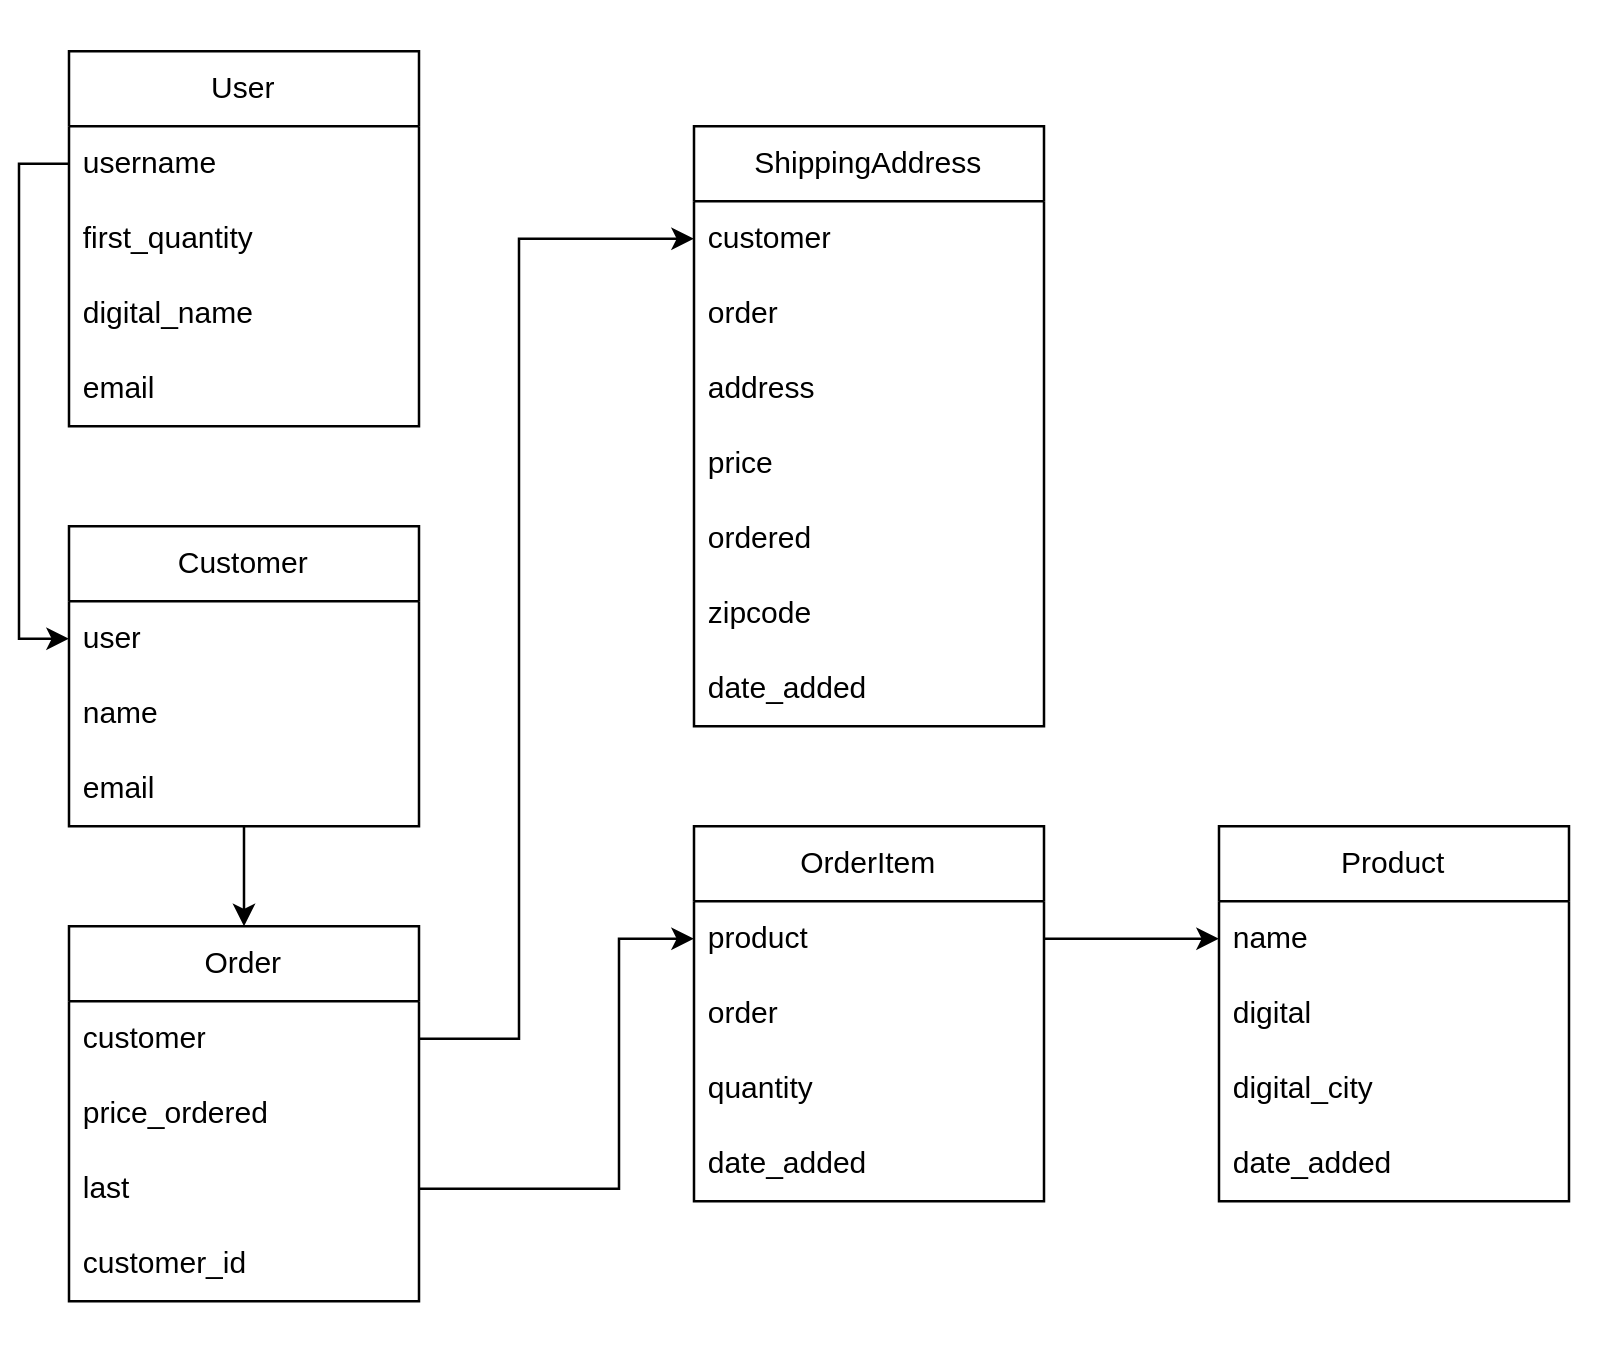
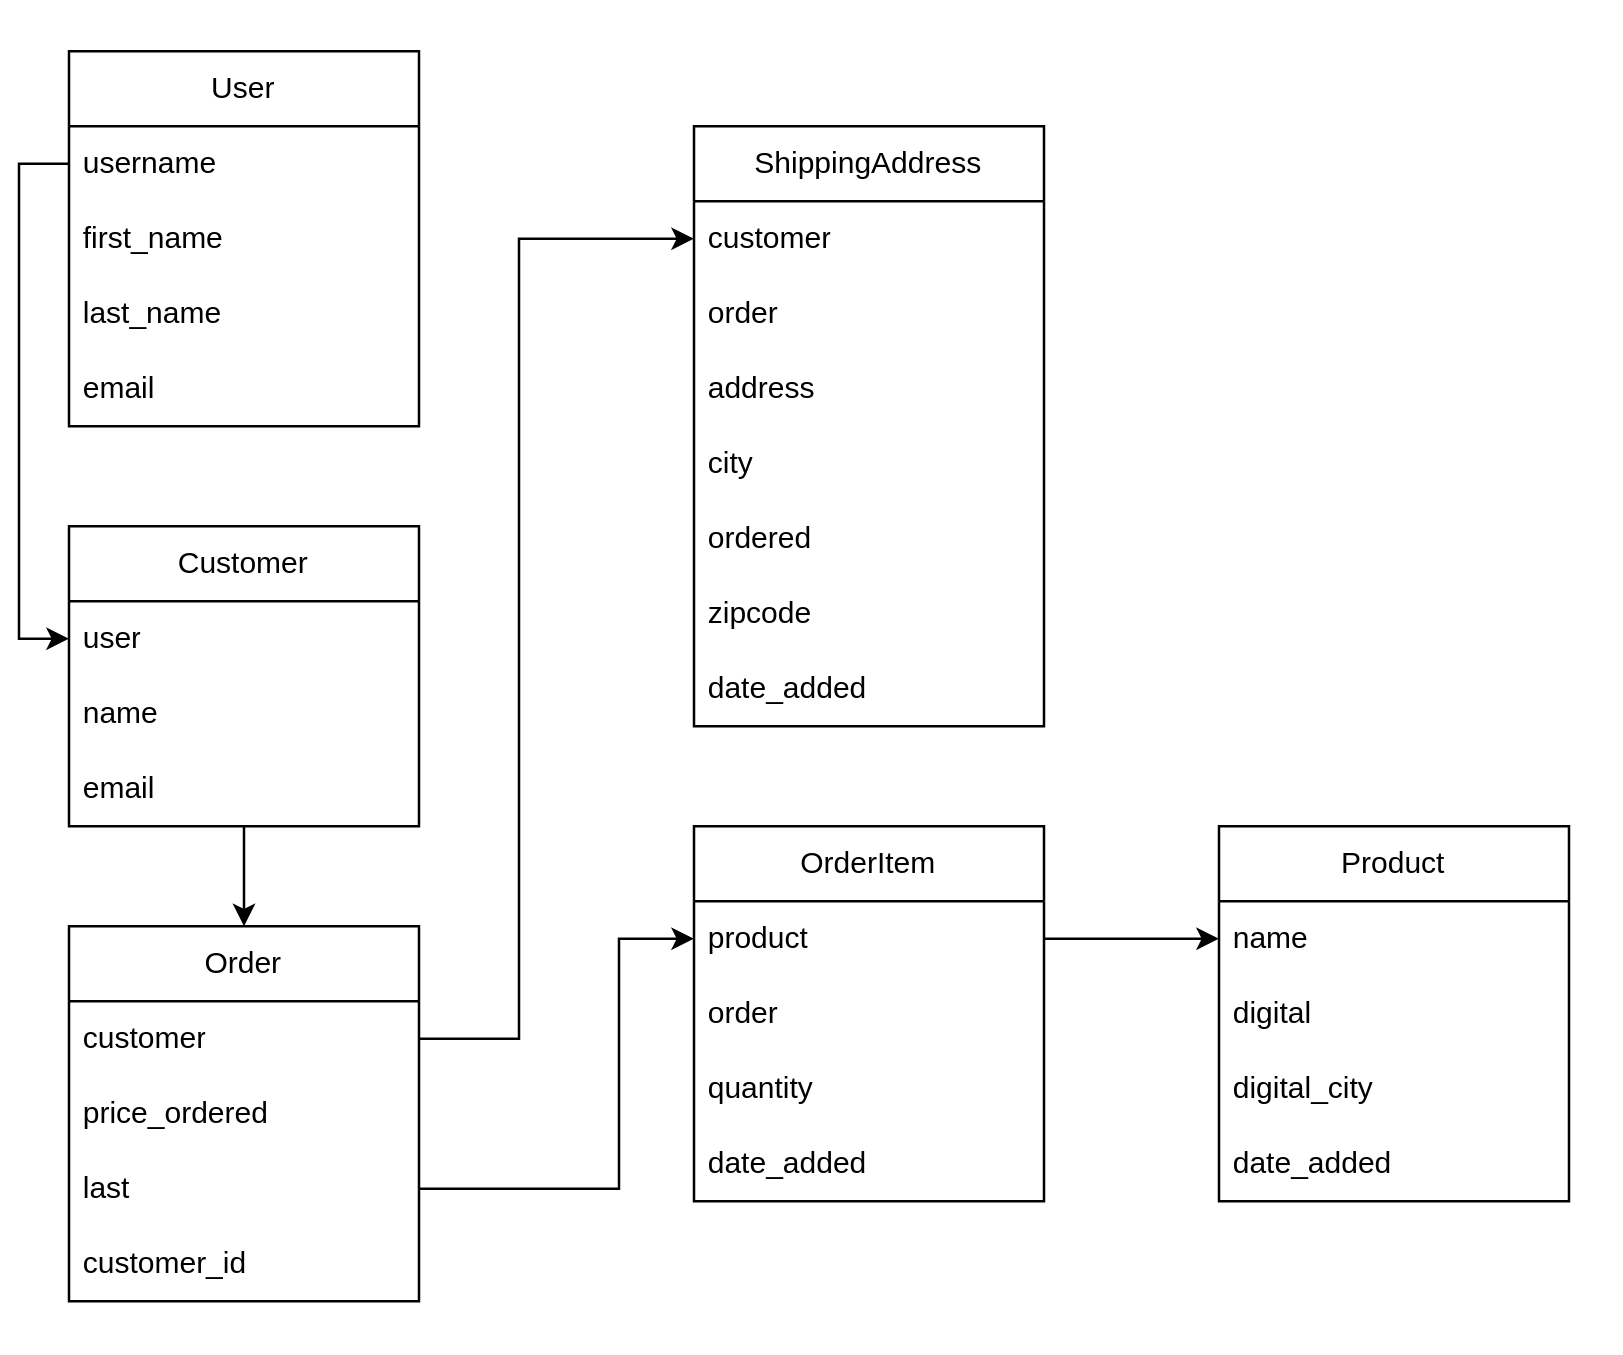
node "first_quantity": label "first_quantity" -> "first_name"
node "digital_name": label "digital_name" -> "last_name"
node "price": label "price" -> "city"
